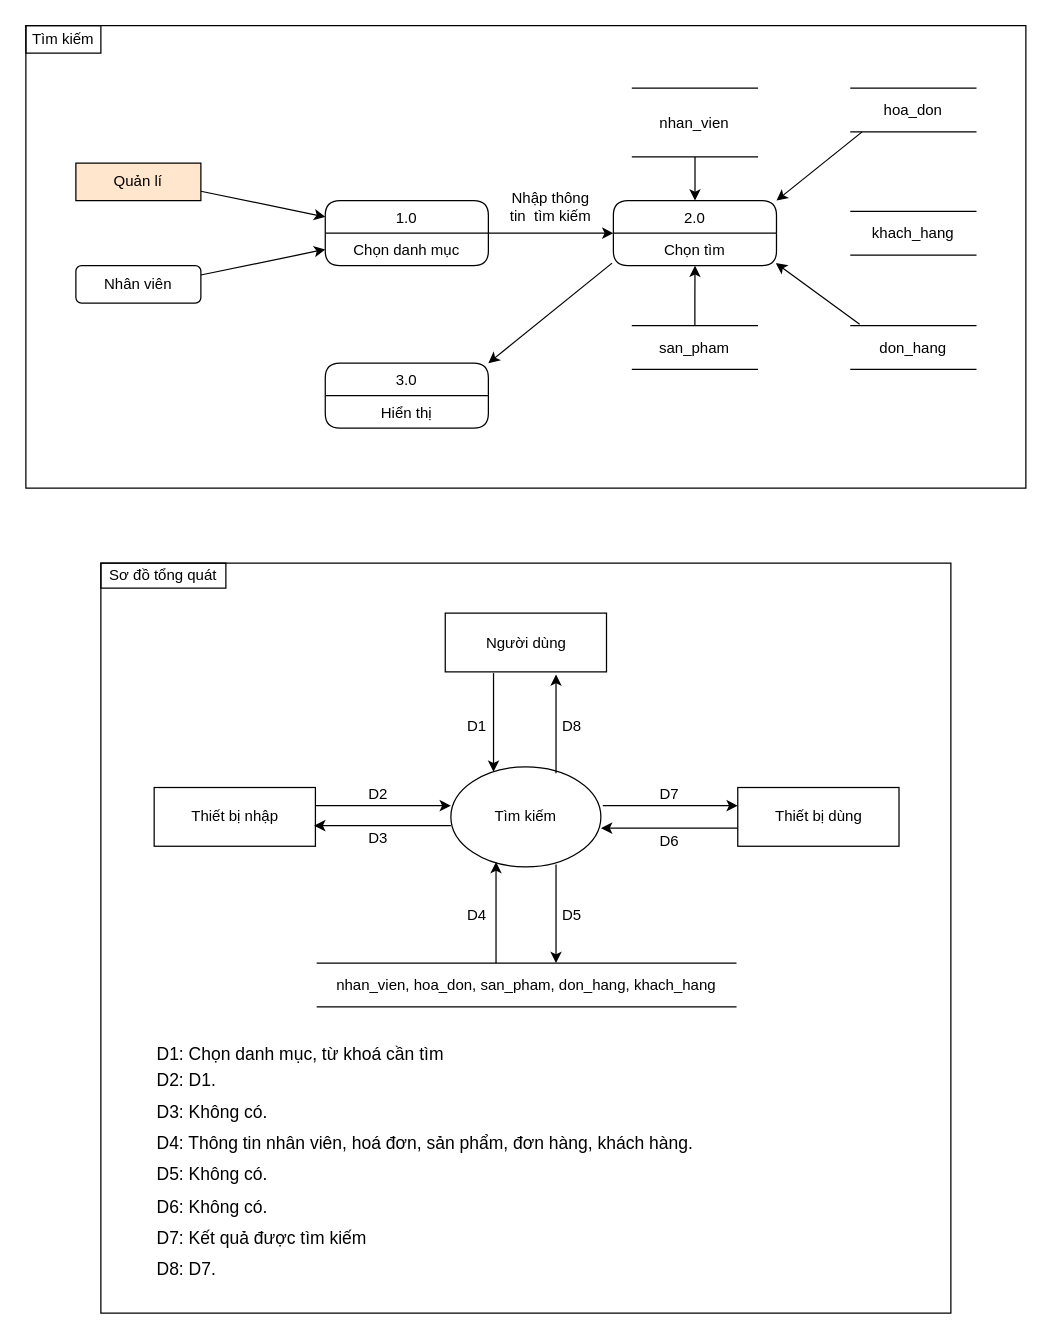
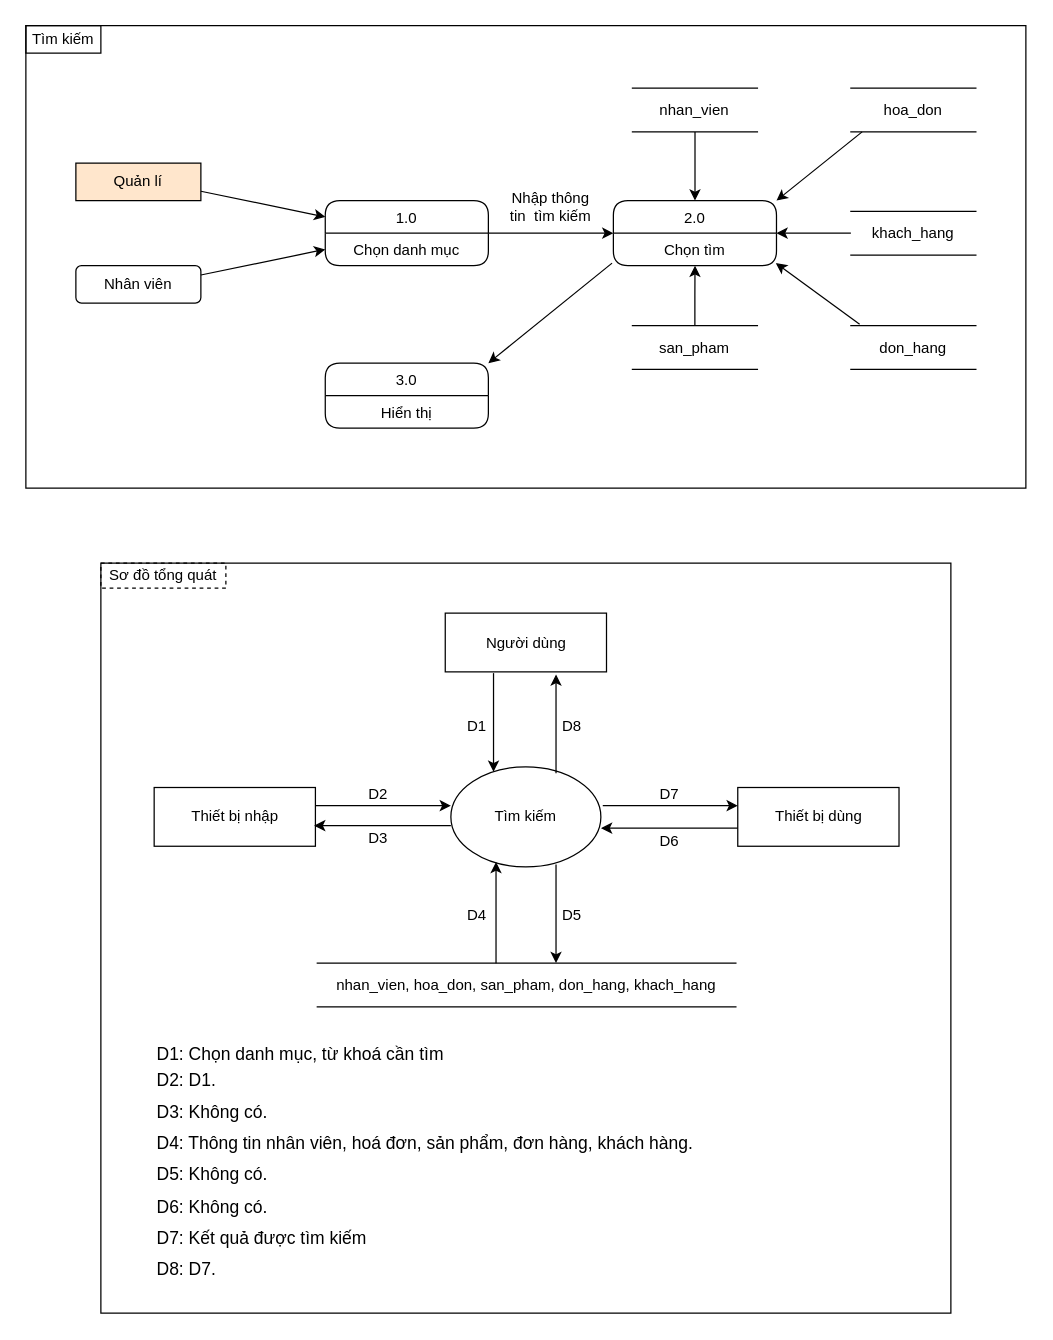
node "nhan_vien": size 125x69 -> 125x44
edge "khach_hang" -> "2.0": added
node "Sơ đồ tổng quát": style solid -> dashed
